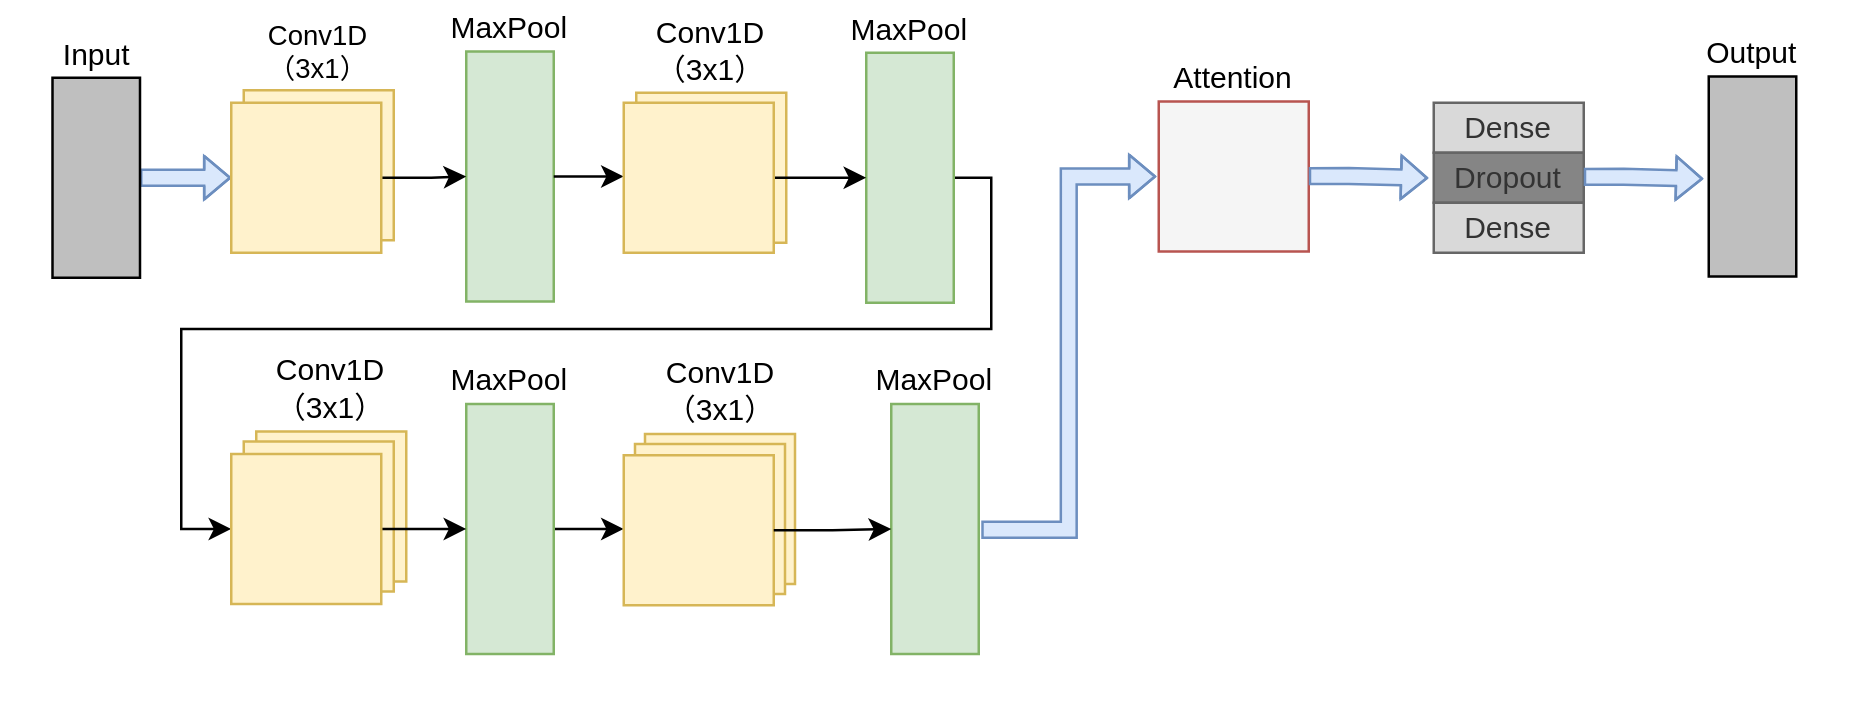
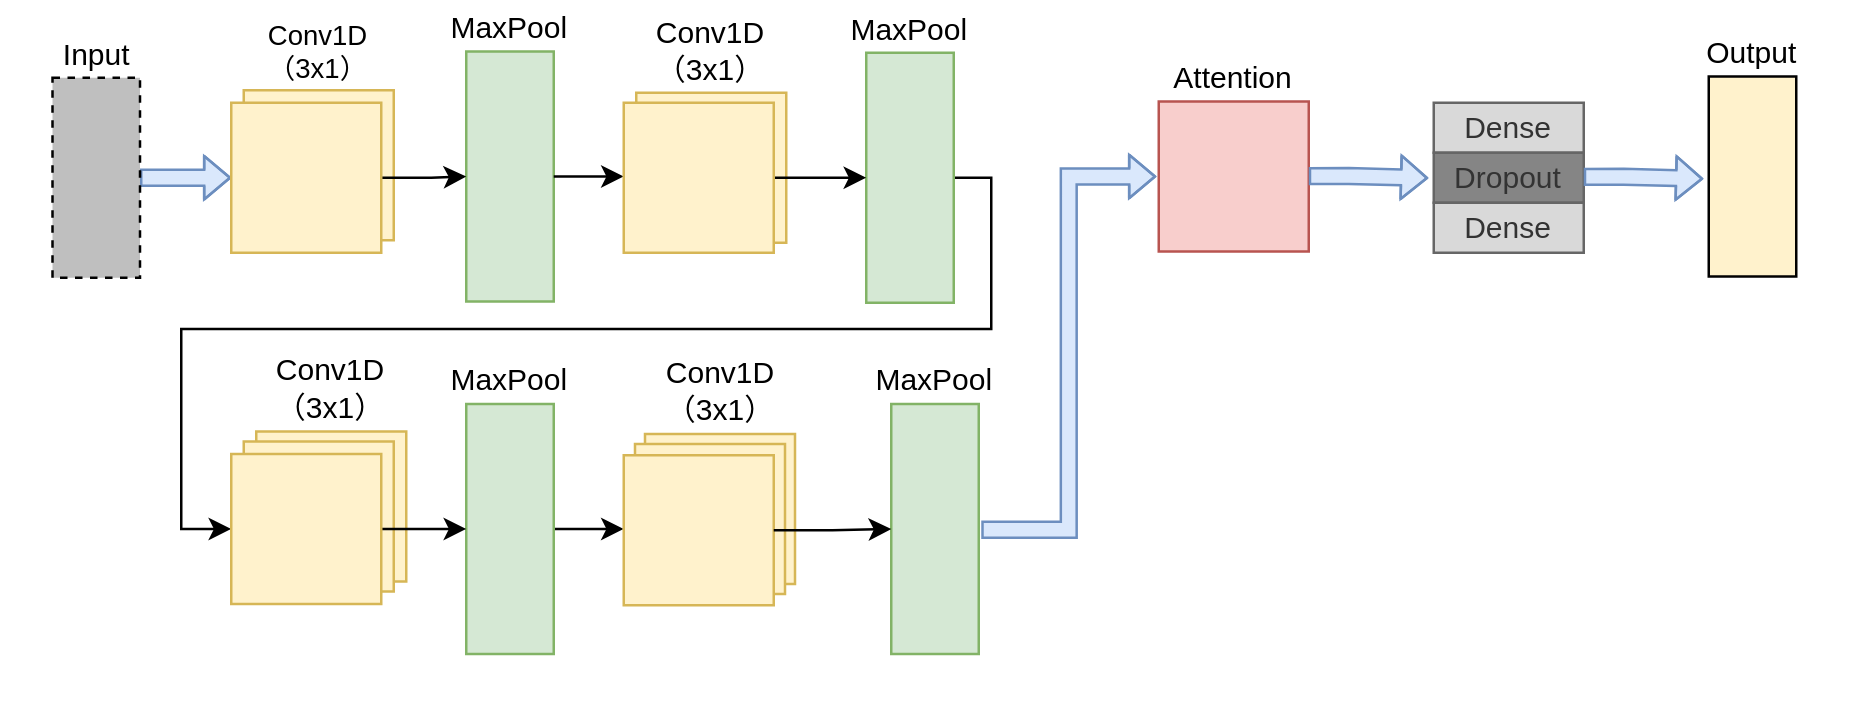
node "Attention": fillcolor #f5f5f5 -> #f8cecc
node "Output": fillcolor #bfbfbf -> #fff2cc
node "Input": style solid -> dashed
